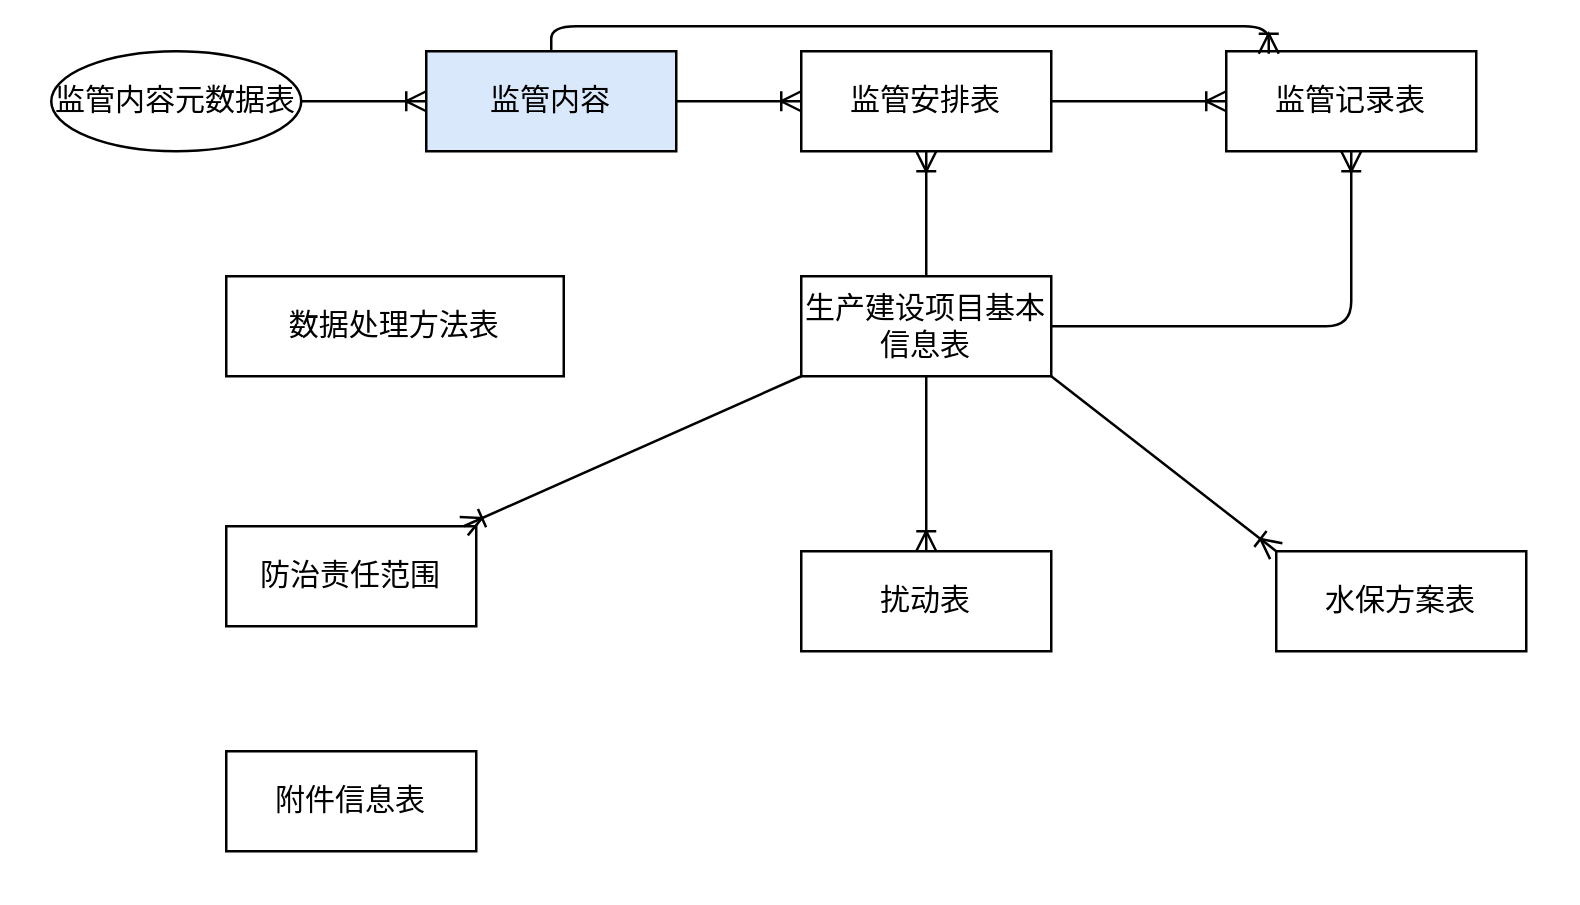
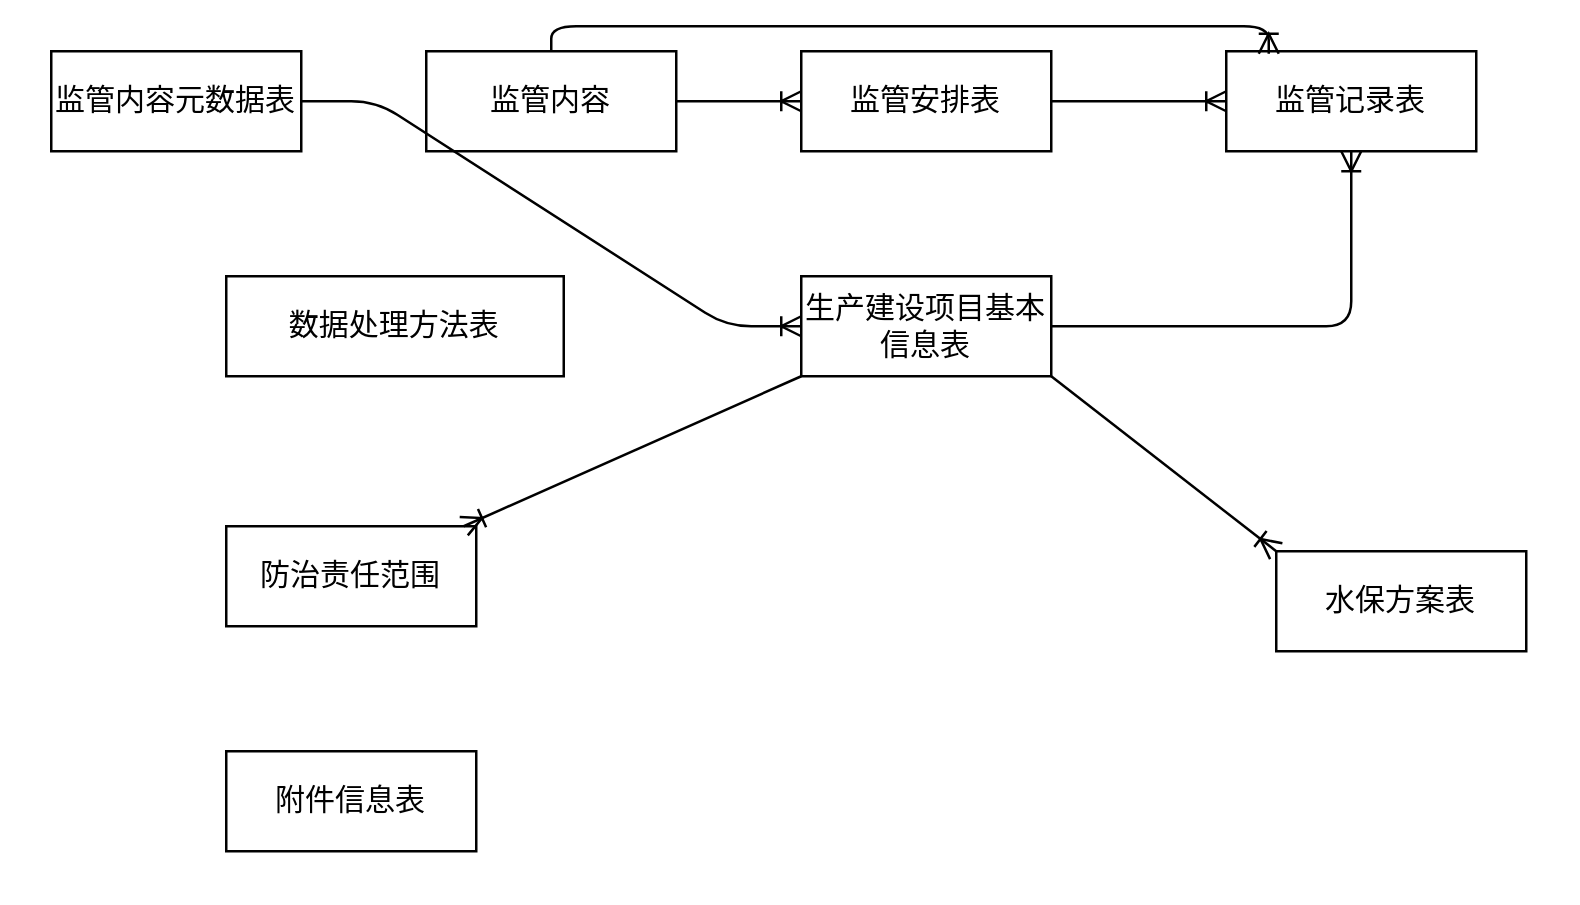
node "监管内容元数据表": shape ellipse -> rectangle
edge "监管内容元数据表" -> "监管内容": now "监管内容元数据表" -> "生产建设项目基本信息表"
node "监管内容": fillcolor #dae8fc -> #ffffff
edge "生产建设项目基本信息表" -> "监管安排表": removed
edge "生产建设项目基本信息表" -> "扰动表": removed
node "扰动表": removed
